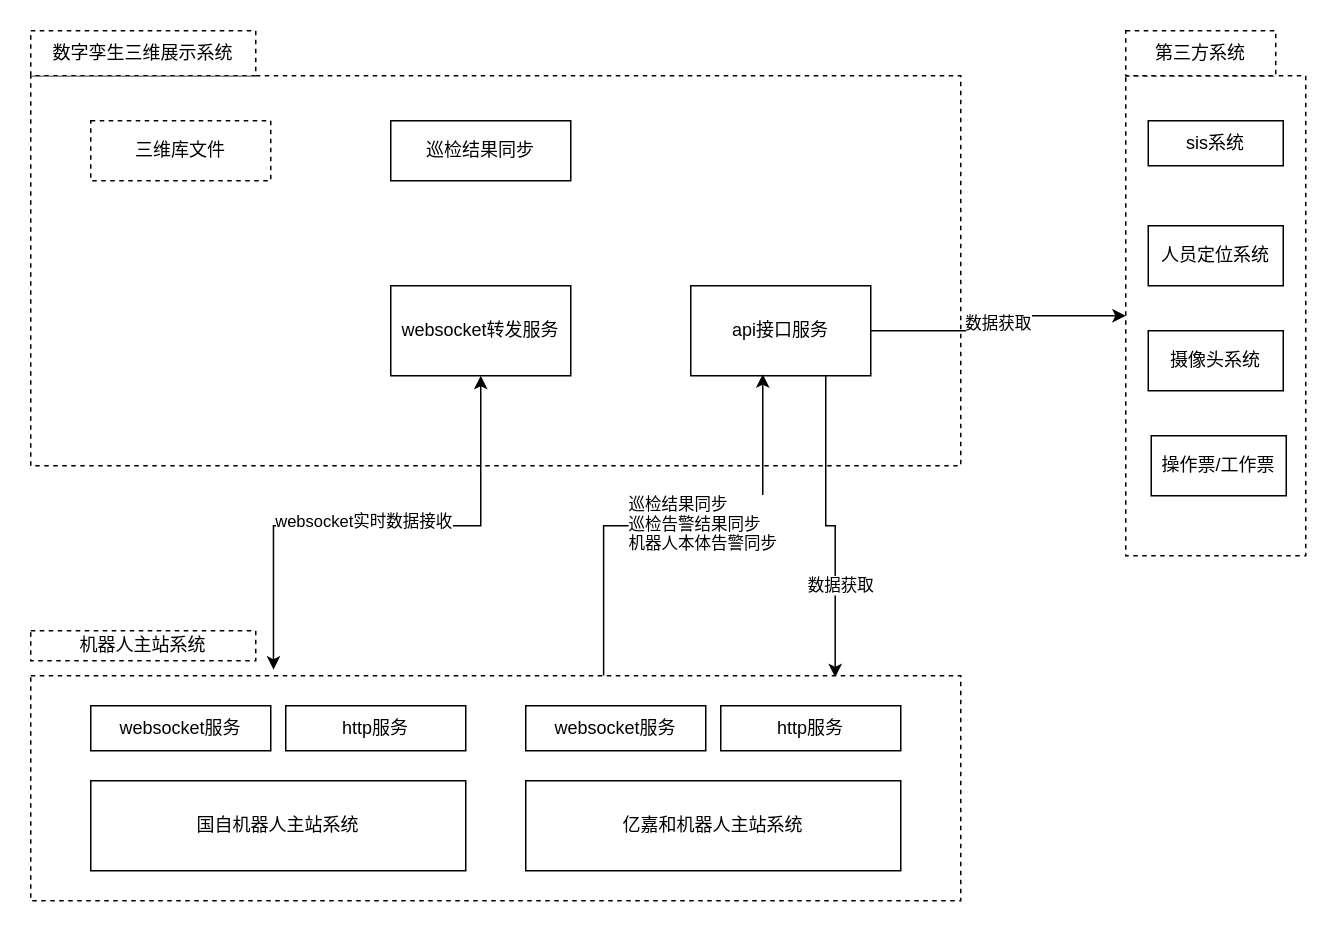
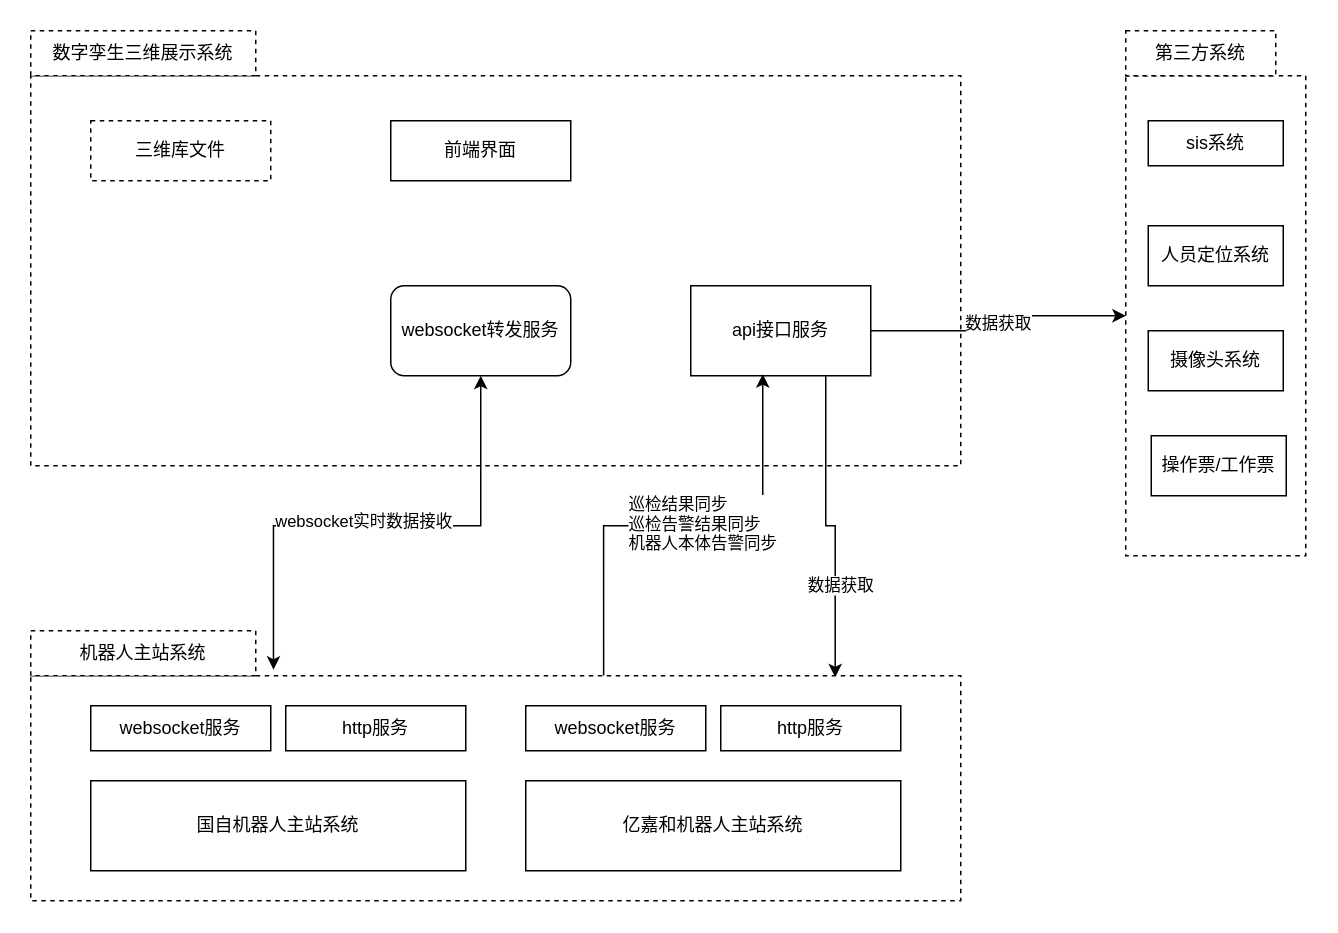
node "巡检结果同步": label "巡检结果同步" -> "前端界面"
node "websocket转发服务": shape rectangle -> rounded rectangle
node "机器人主站系统": size 225x30 -> 225x45
